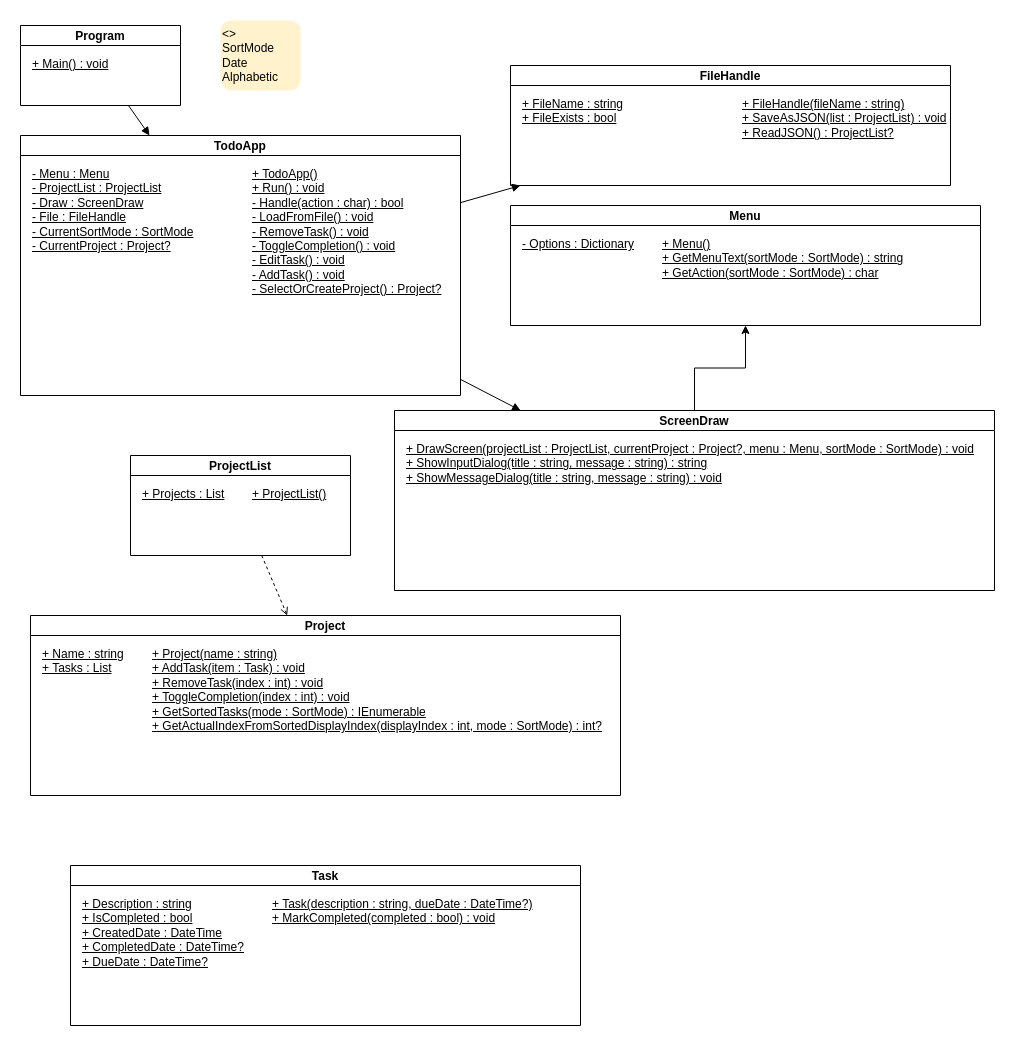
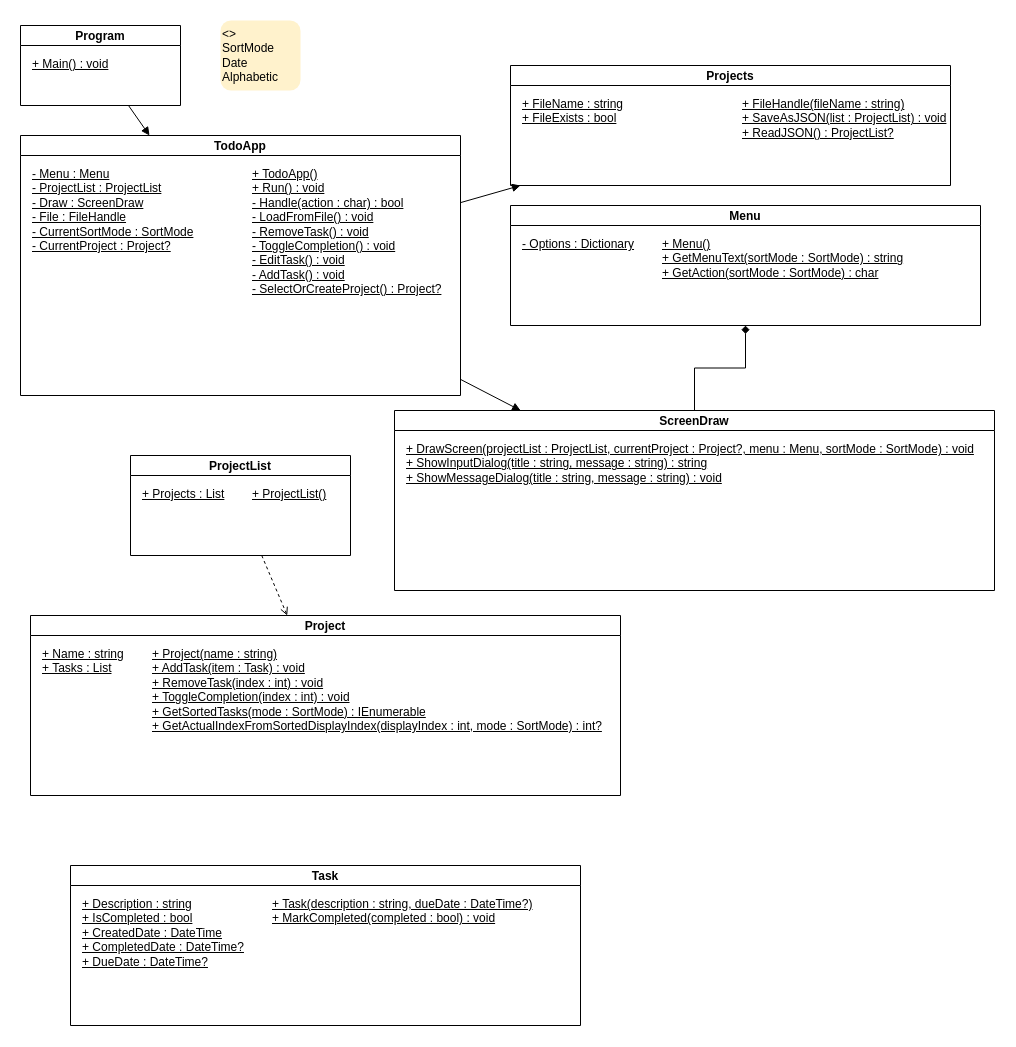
node "FileHandle": label "FileHandle" -> "Projects"
edge "ScreenDraw" -> "Menu": arrowhead classic -> diamond
